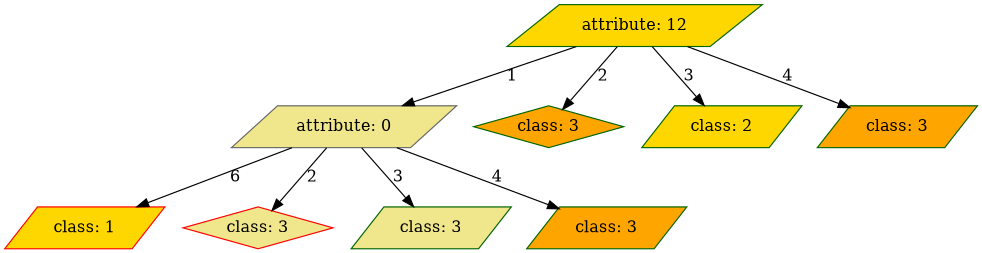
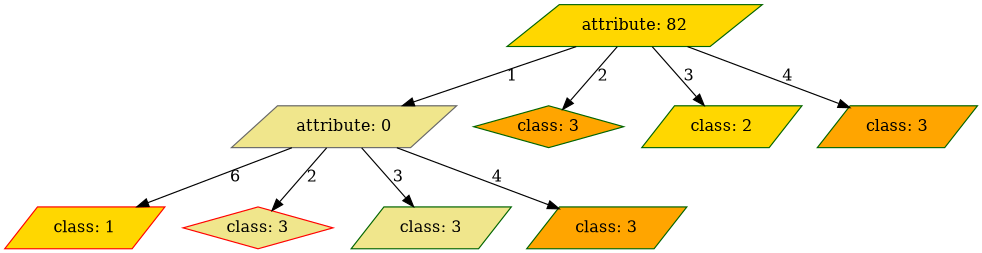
node "attribute: 12": label "attribute: 12" -> "attribute: 82"
